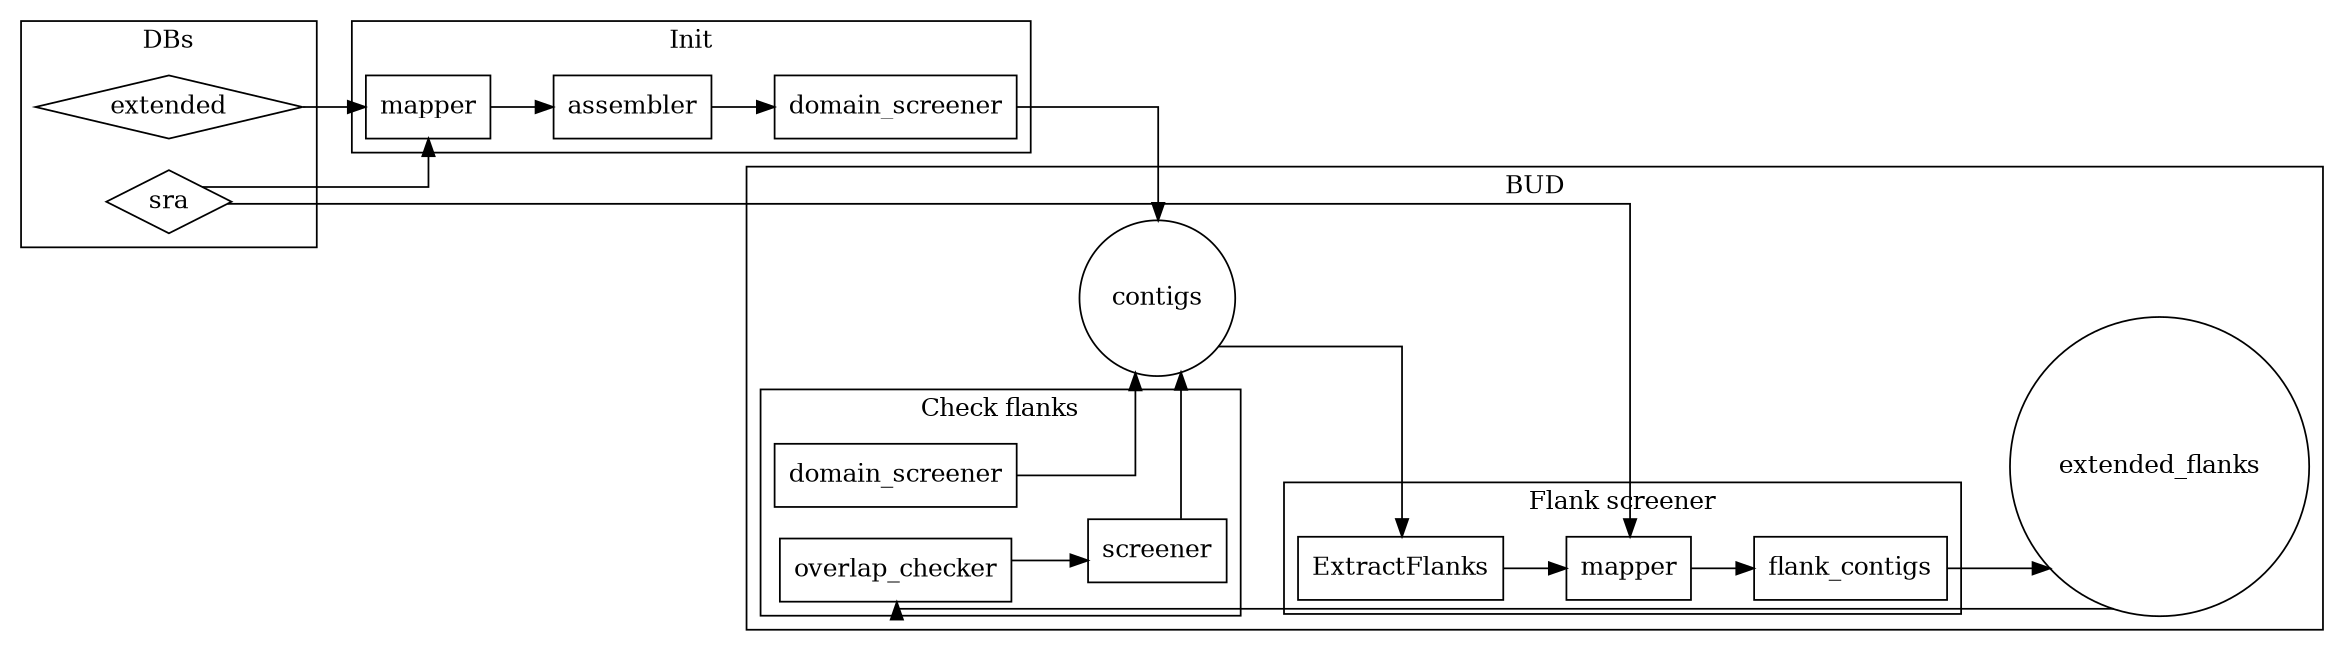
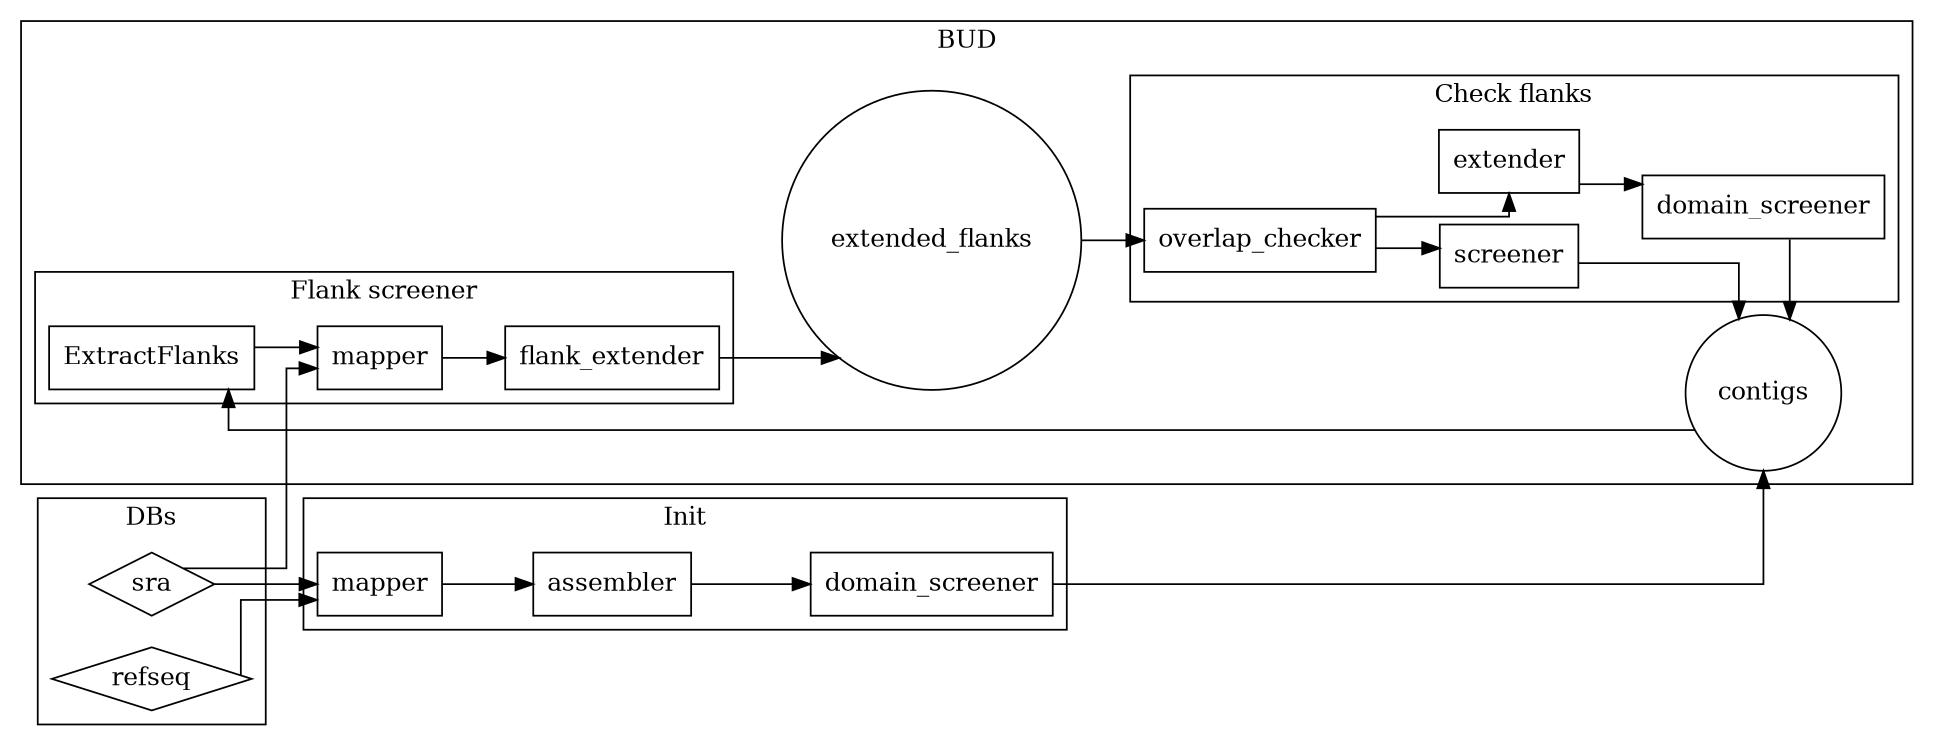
node "extended": label "extended" -> "refseq"
node "extender": added
node "flank_contigs": label "flank_contigs" -> "flank_extender"
